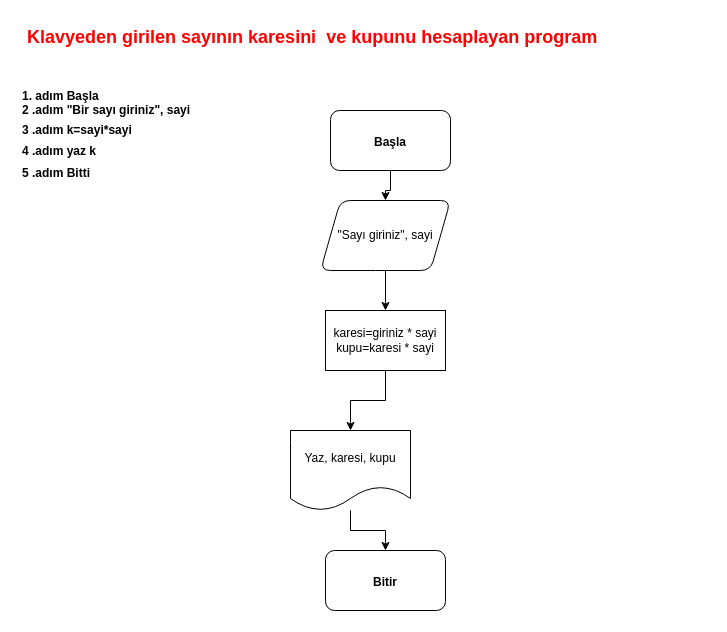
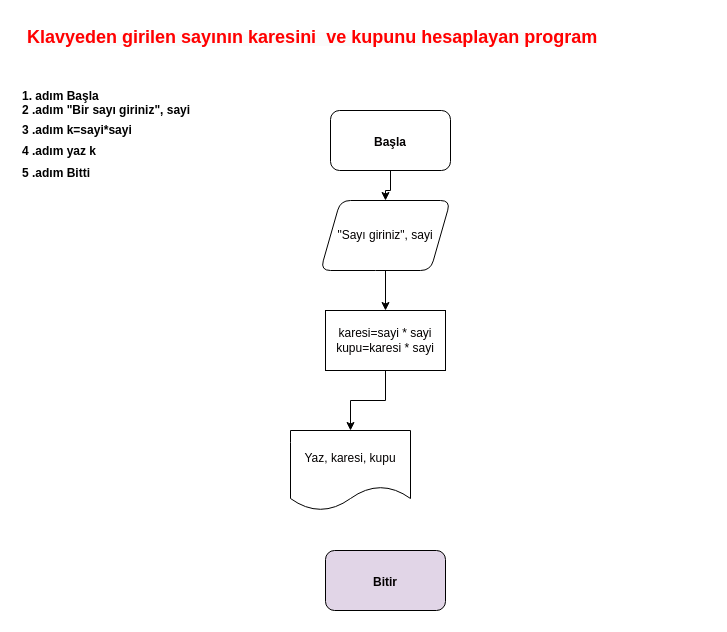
node "karesi=giriniz * sayi kupu=karesi * sayi": label "karesi=giriniz * sayi kupu=karesi * sayi" -> "karesi=sayi * sayi kupu=karesi * sayi"
edge "Yaz, karesi, kupu" -> "Bitir": removed
node "Bitir": fillcolor #ffffff -> #e1d5e7
